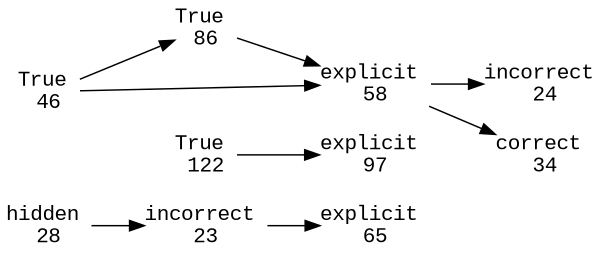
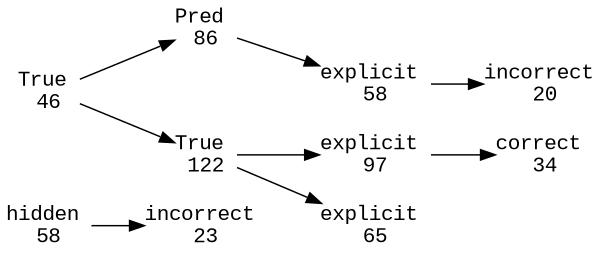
node "True 86": label "True 86" -> "Pred 86"
node "incorrect 24": label "incorrect 24" -> "incorrect 20"
edge "True 46" -> "explicit 58": now "True 46" -> "True 122"
edge "explicit 58" -> "correct 34": now "explicit 97" -> "correct 34"
node "hidden 28": label "hidden 28" -> "hidden 58"
edge "incorrect 23" -> "explicit 65": now "True 122" -> "explicit 65"
